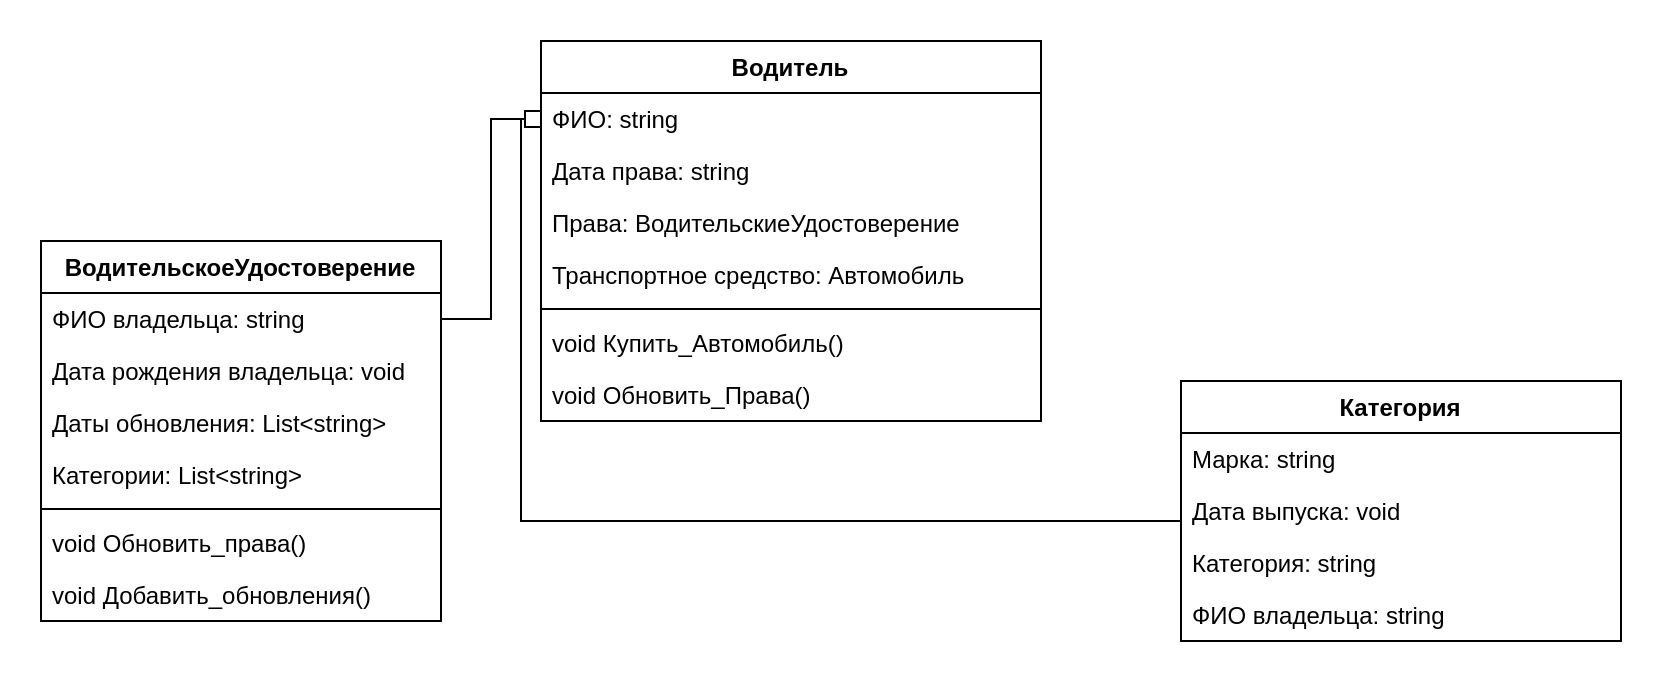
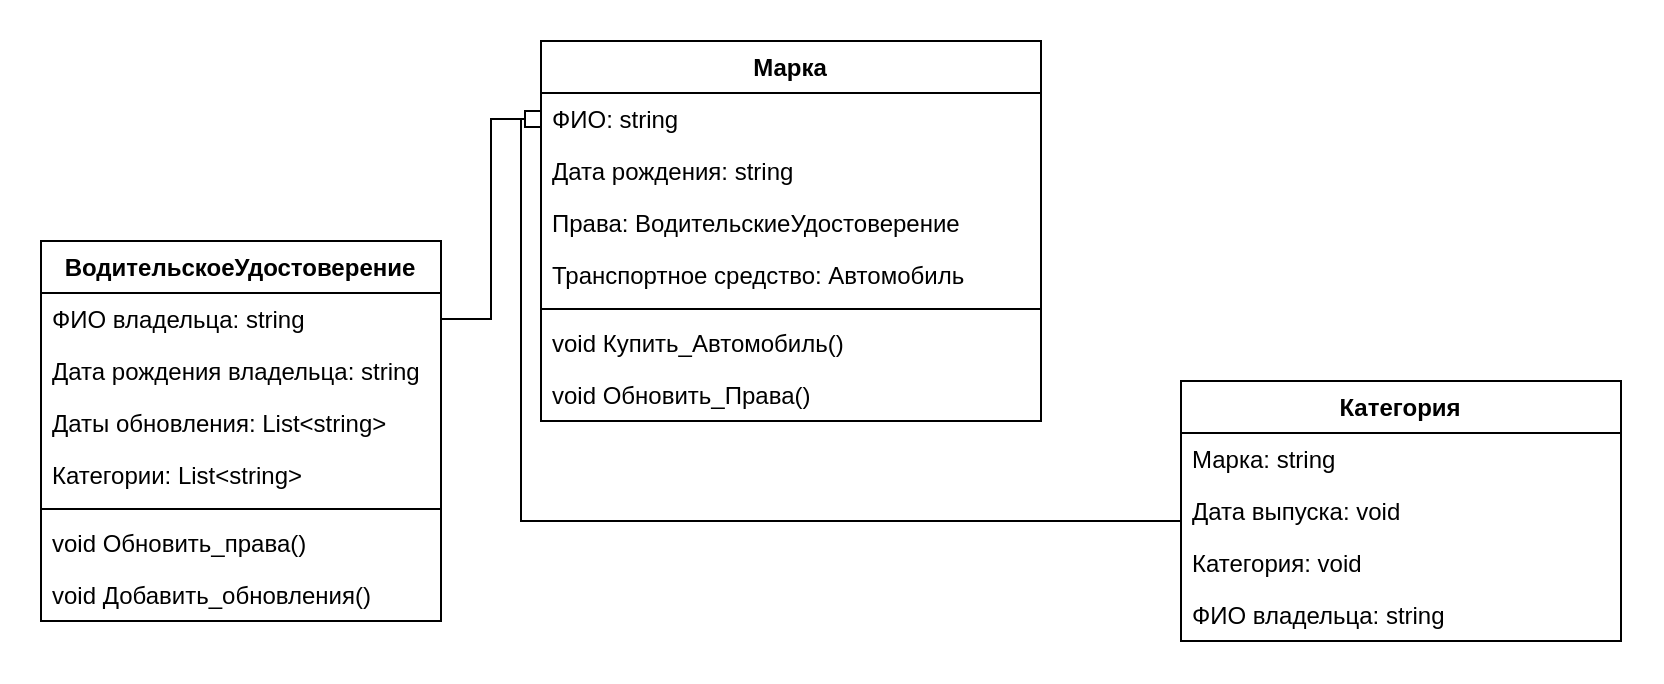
node "Водитель": label "Водитель" -> "Марка"
node "Дата права: string": label "Дата права: string" -> "Дата рождения: string"
node "Дата рождения владельца: void": label "Дата рождения владельца: void" -> "Дата рождения владельца: string"
node "Категория: string": label "Категория: string" -> "Категория: void"
